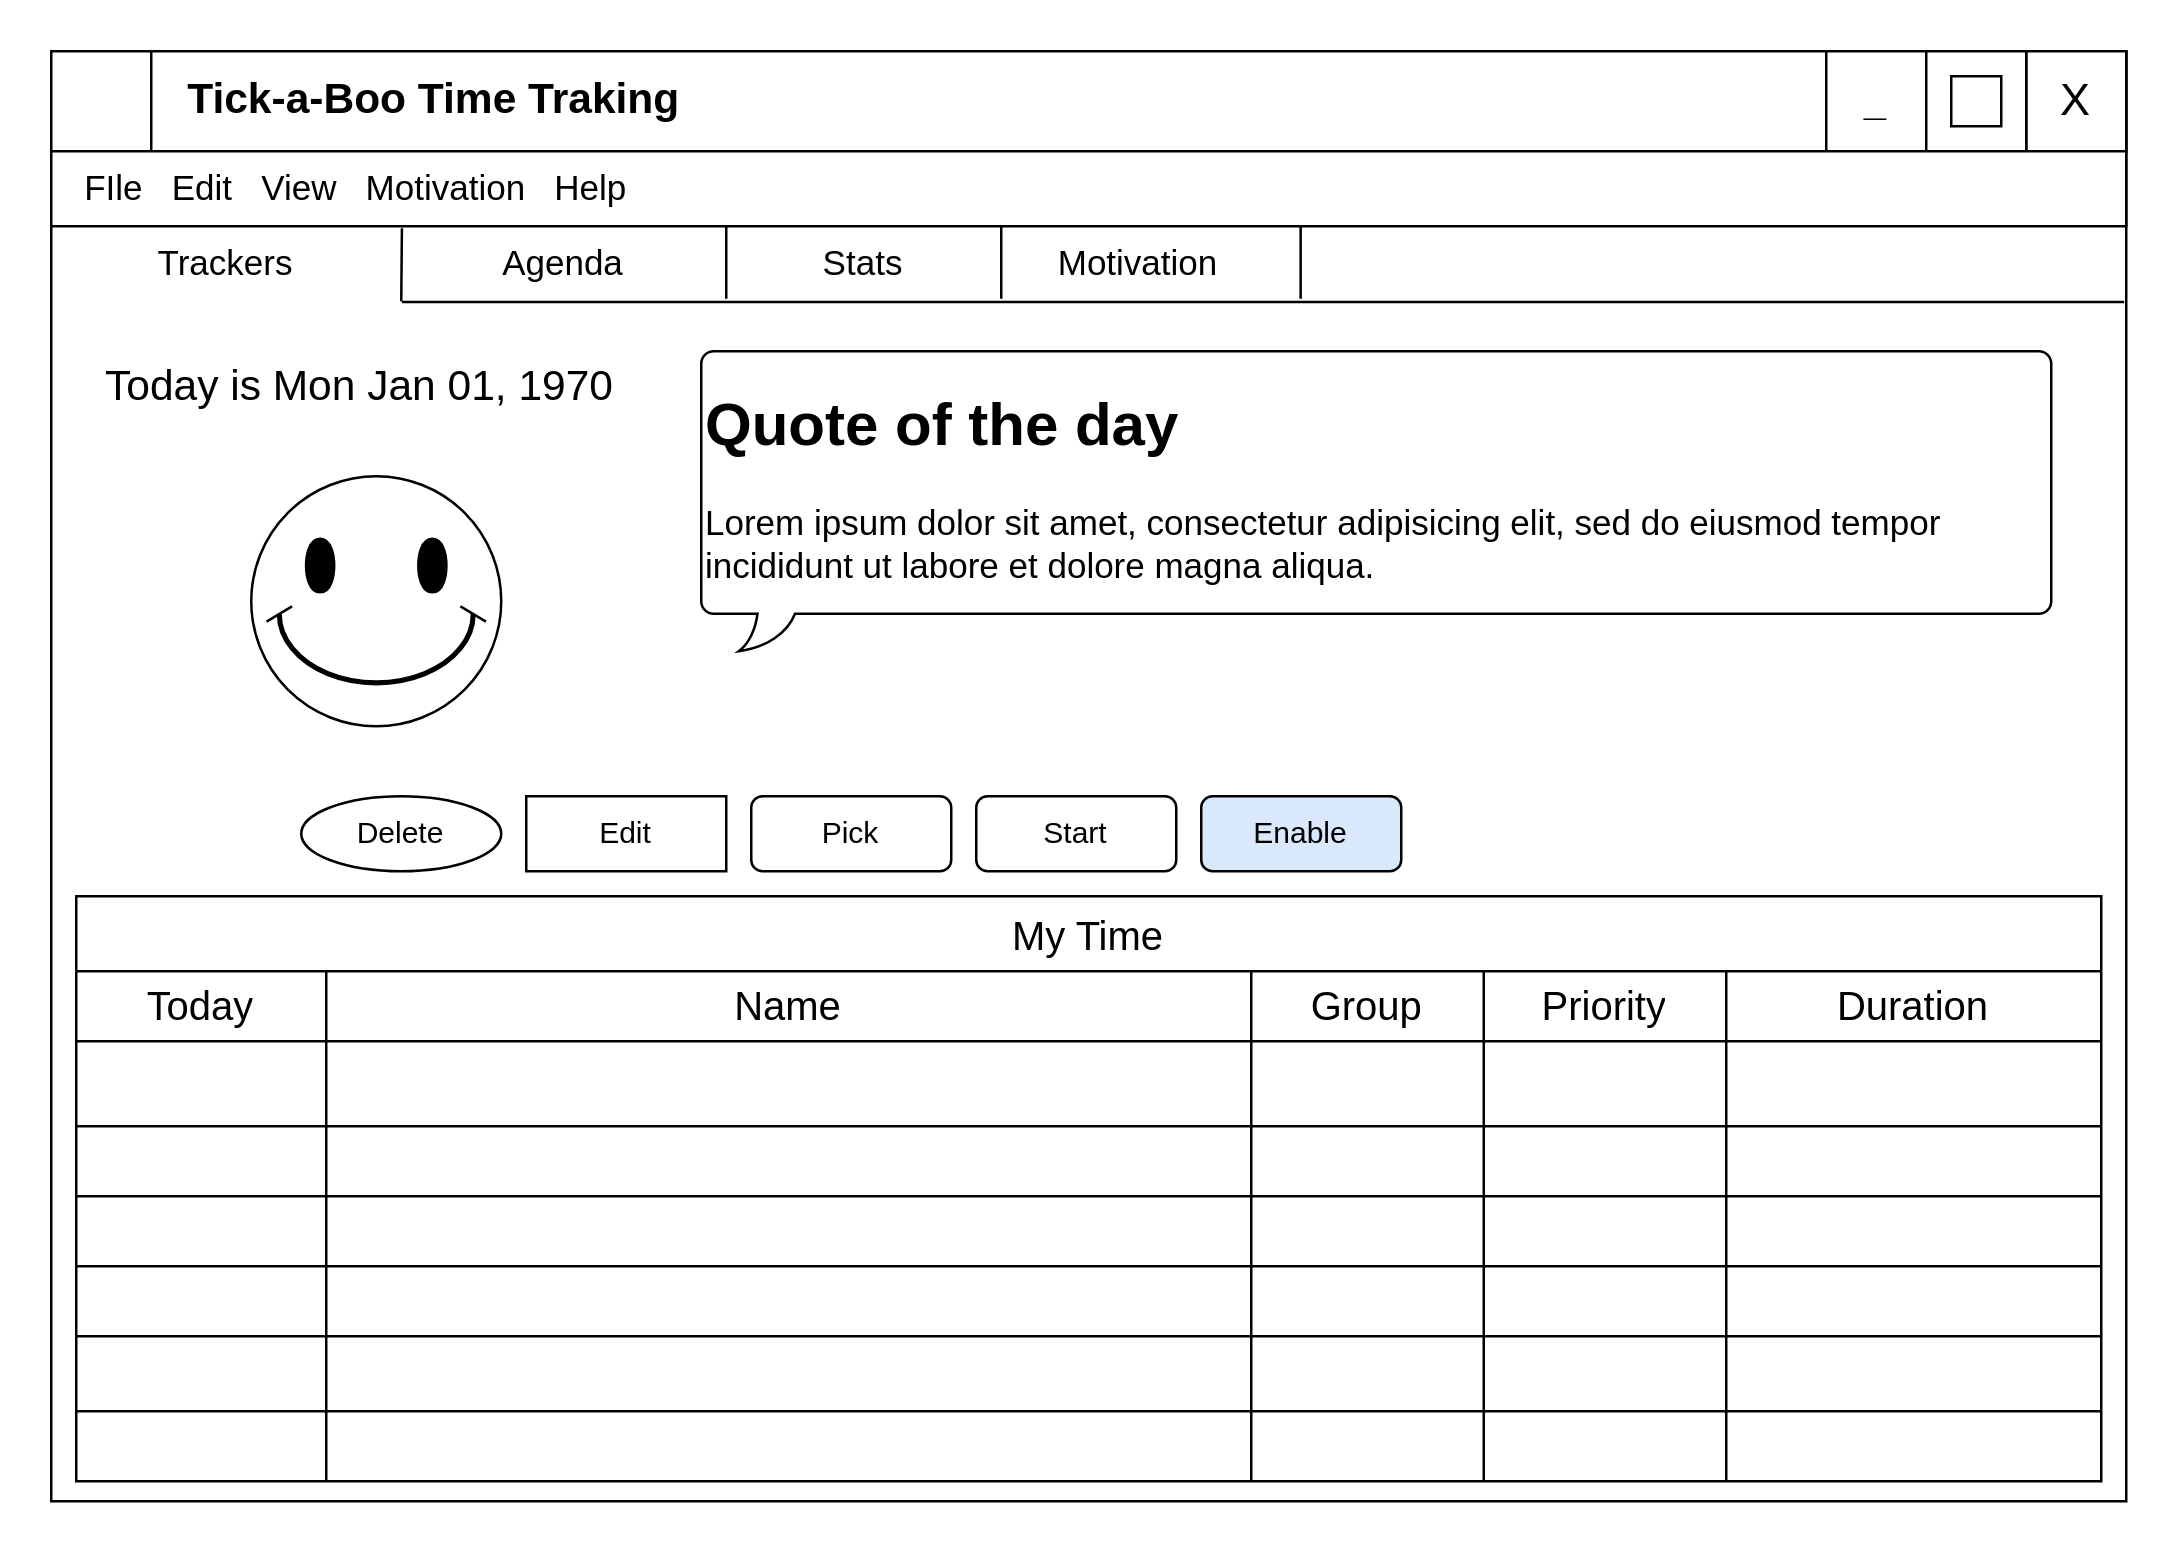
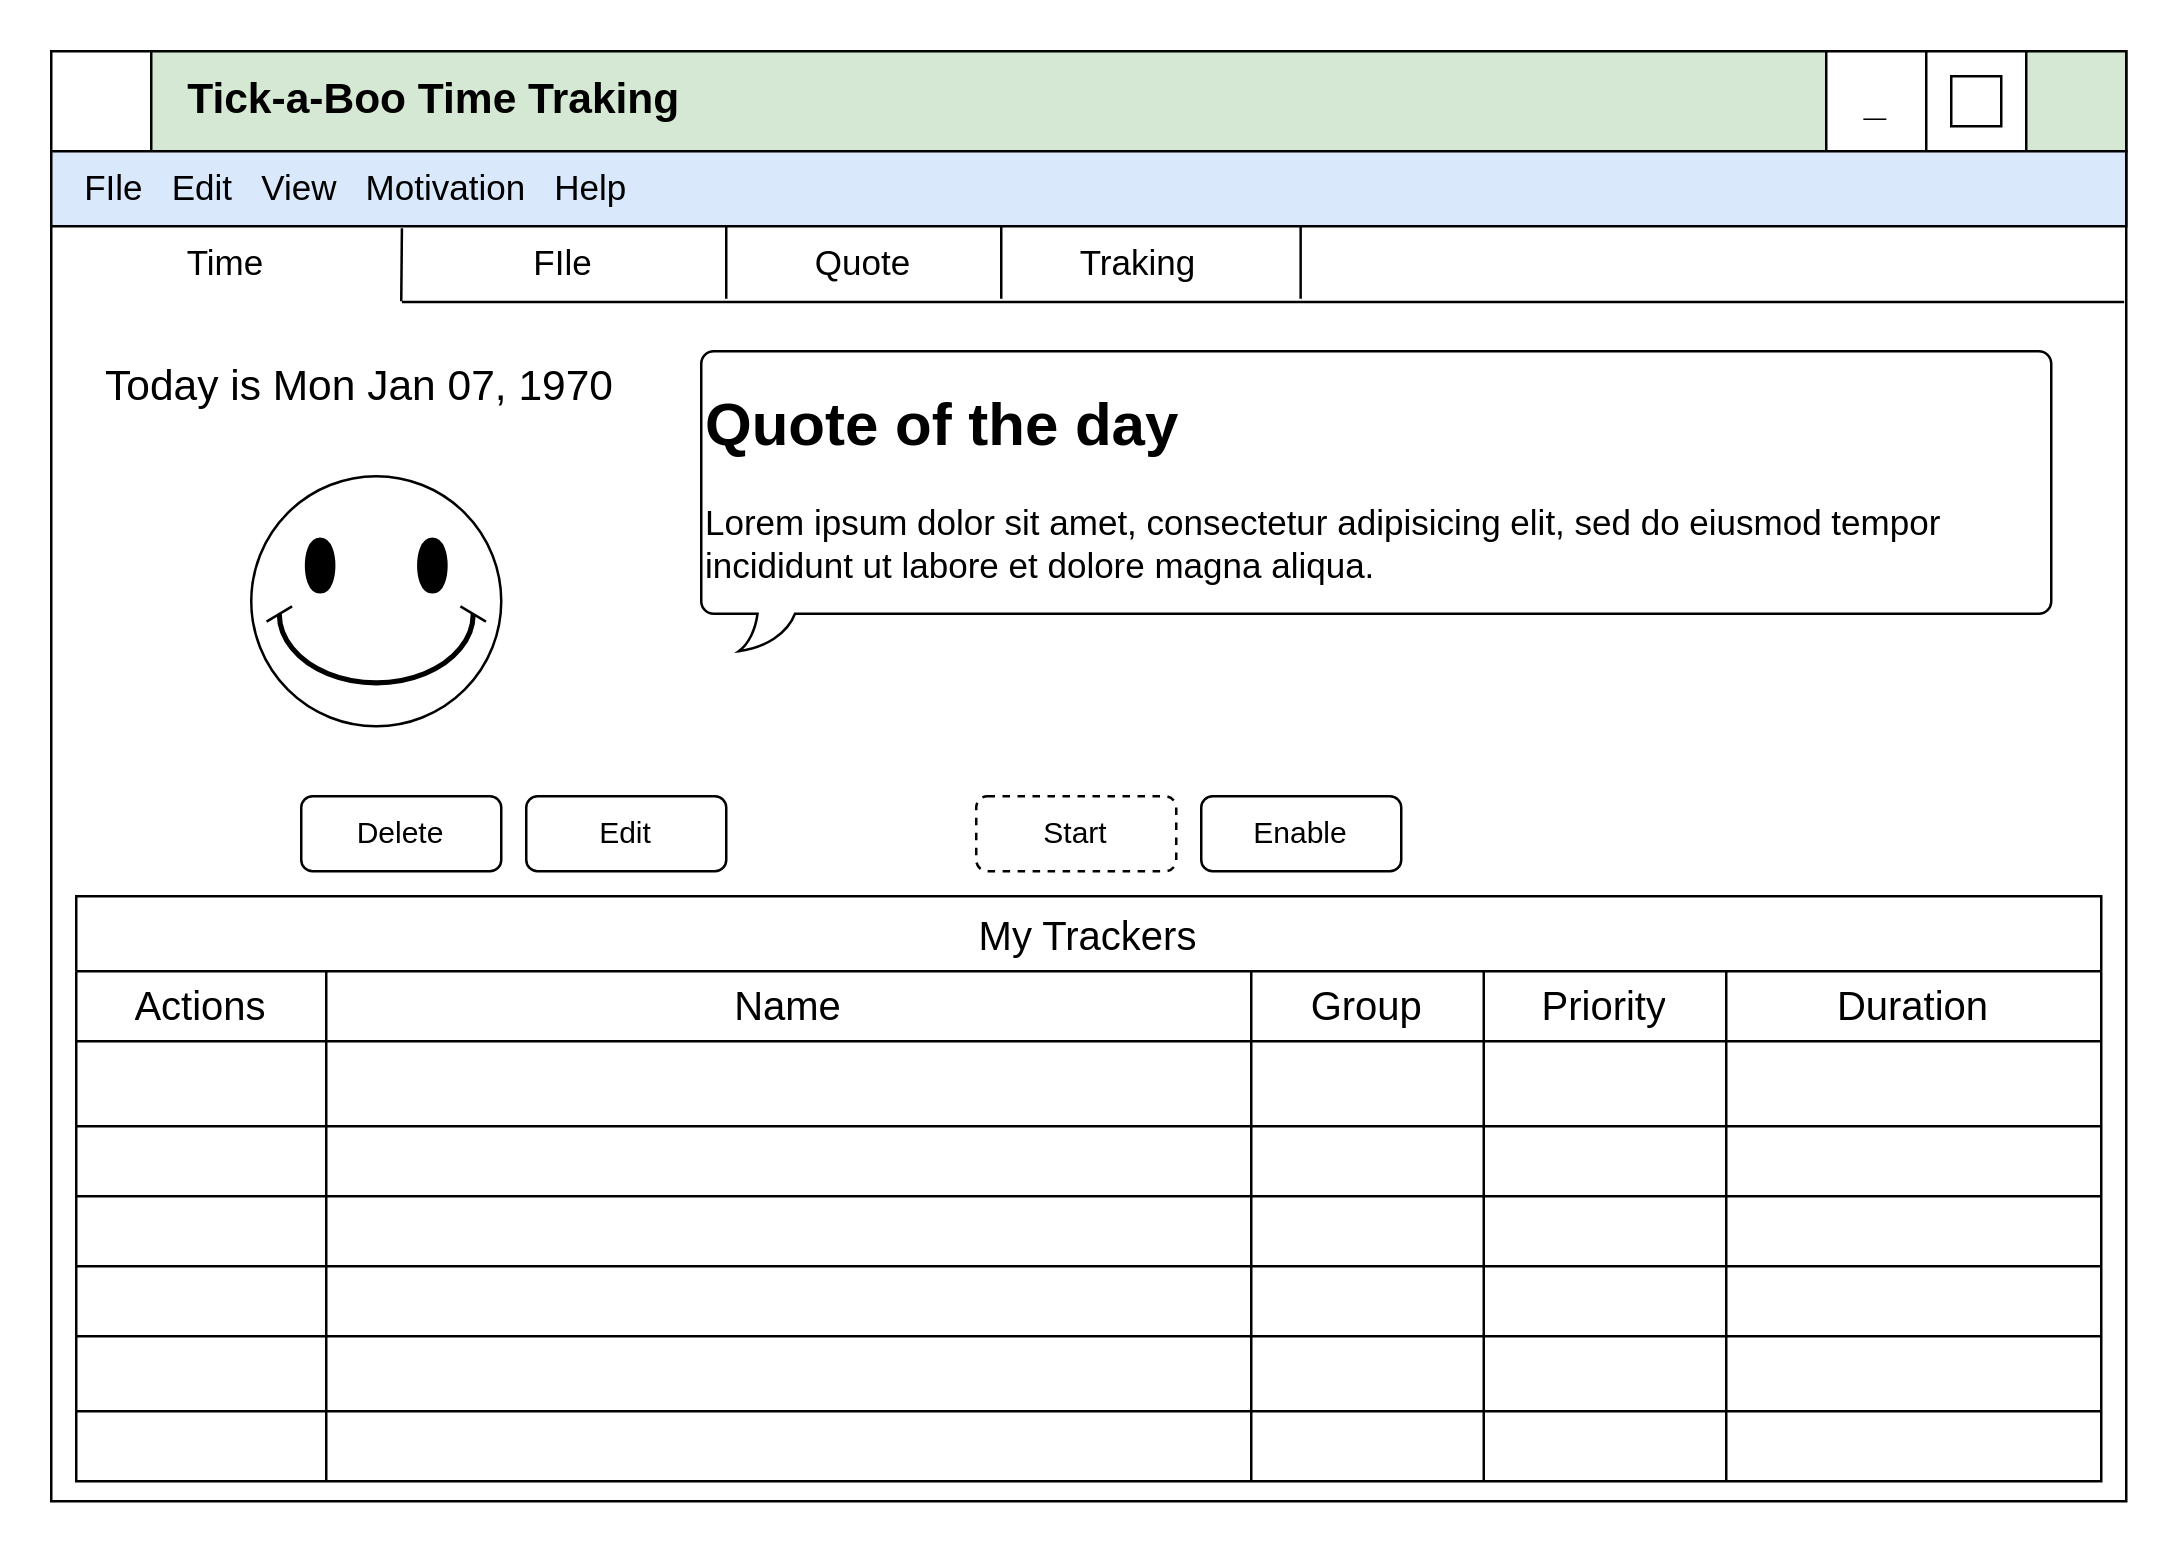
node "T Tick-a-Boo Time Traking": fillcolor #ffffff -> #d5e8d4
node "X": removed
node "FIle Edit View Motivation Help": fillcolor #ffffff -> #dae8fc
node "Trackers": label "Trackers" -> "Time"
node "Agenda": label "Agenda" -> "FIle"
node "Stats": label "Stats" -> "Quote"
node "Motivation": label "Motivation" -> "Traking"
node "Today is Mon Jan 01, 1970": label "Today is Mon Jan 01, 1970" -> "Today is Mon Jan 07, 1970"
node "Delete": shape ellipse -> rounded rectangle
node "Edit": shape rectangle -> rounded rectangle
node "Pick": removed
node "Start": style solid -> dashed
node "Enable": fillcolor #dae8fc -> #ffffff
node "My Time": label "My Time" -> "My Trackers"
node "Today": label "Today" -> "Actions"
